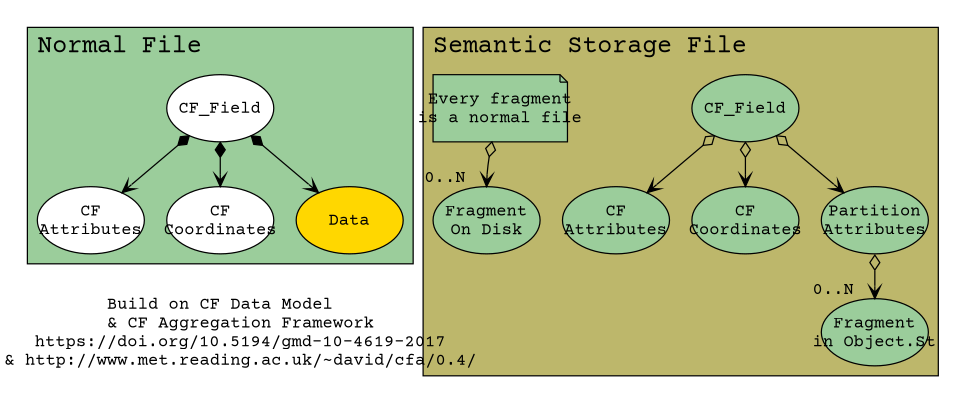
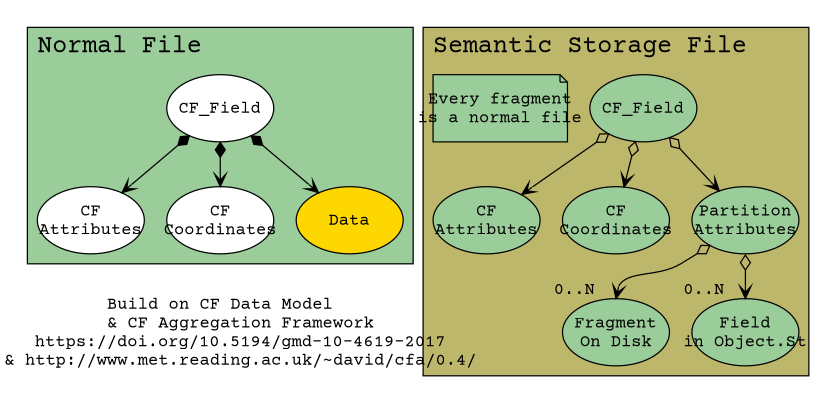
edge "Every fragment is a normal file" -- "Fragment On Disk": now "Partition Attributes" -- "Fragment On Disk"
node "Fragment in Object.St": label "Fragment in Object.St" -> "Field in Object.St"
